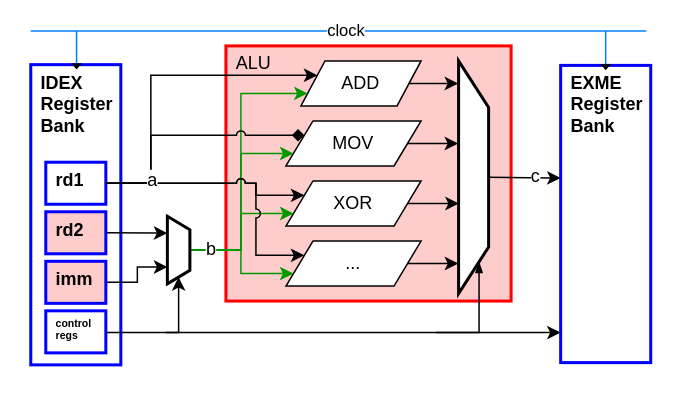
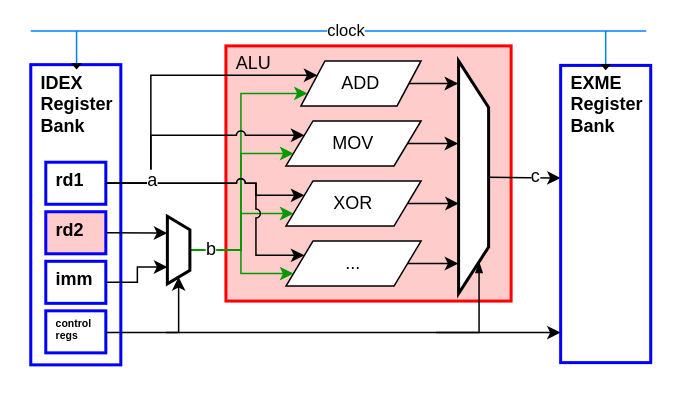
edge "rd1" -> "MOV": arrowhead diamond -> classic
node "imm": fillcolor #ffcccc -> #ffffff
